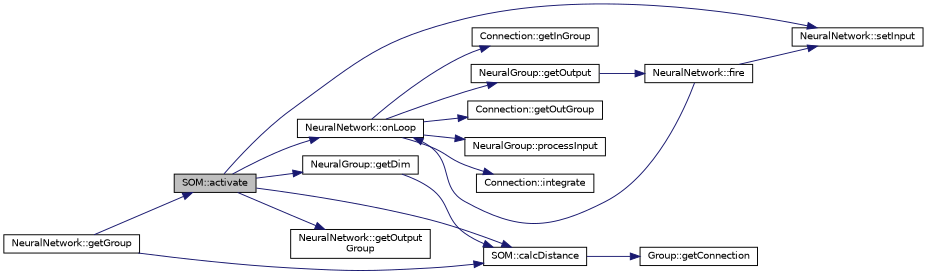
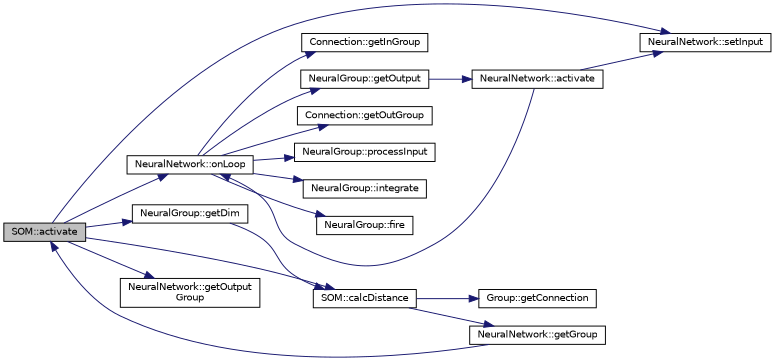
node "NeuralNetwork::fire": label "NeuralNetwork::fire" -> "NeuralNetwork::activate"
node "Connection::integrate": label "Connection::integrate" -> "NeuralGroup::integrate"
node "NeuralGroup::fire": added
edge "NeuralNetwork::getGroup" -> "SOM::calcDistance": reversed
